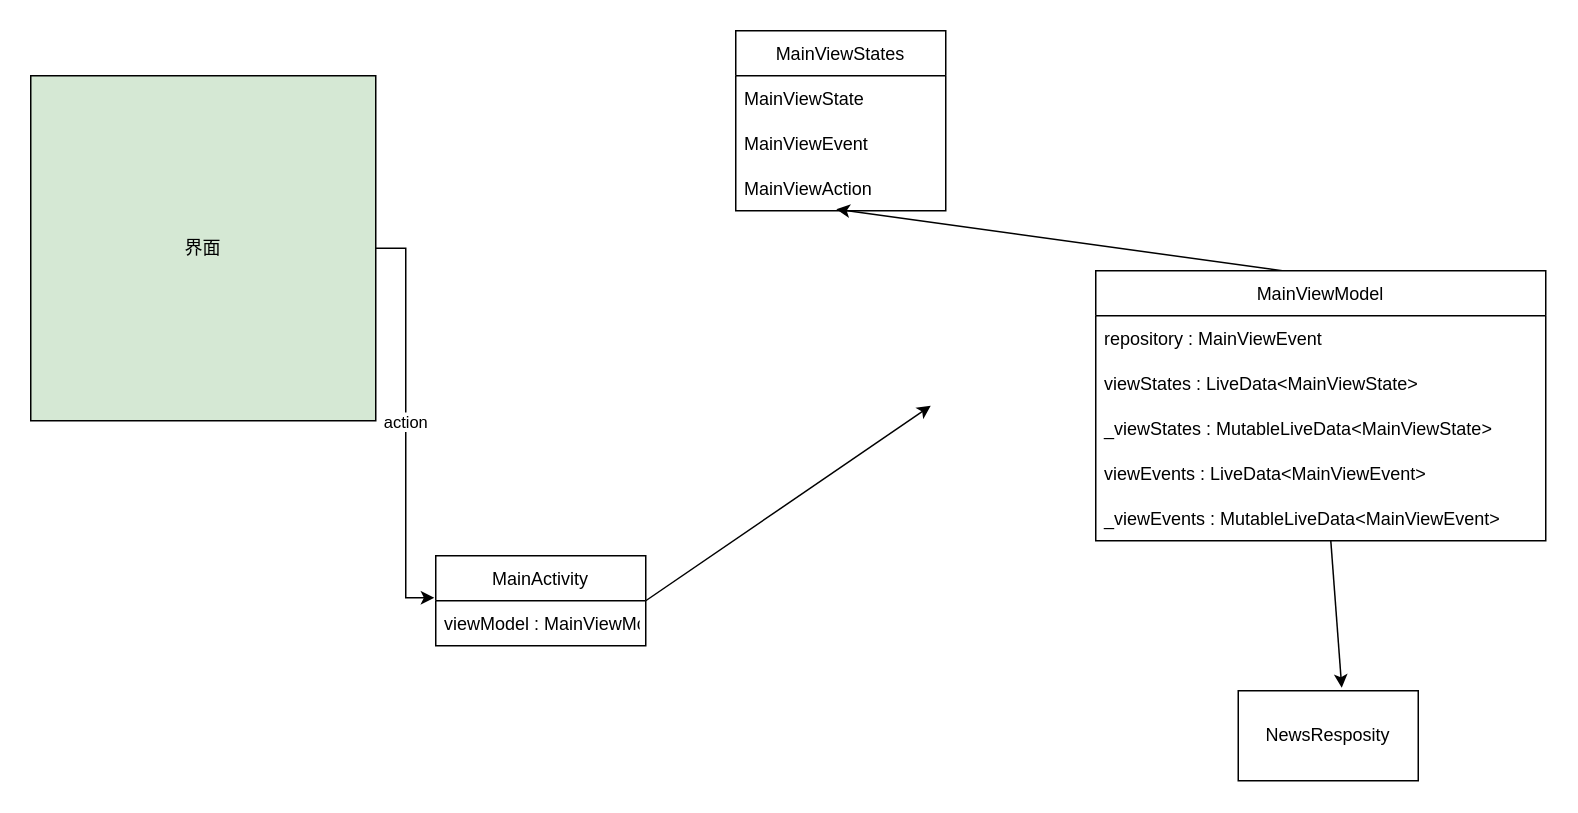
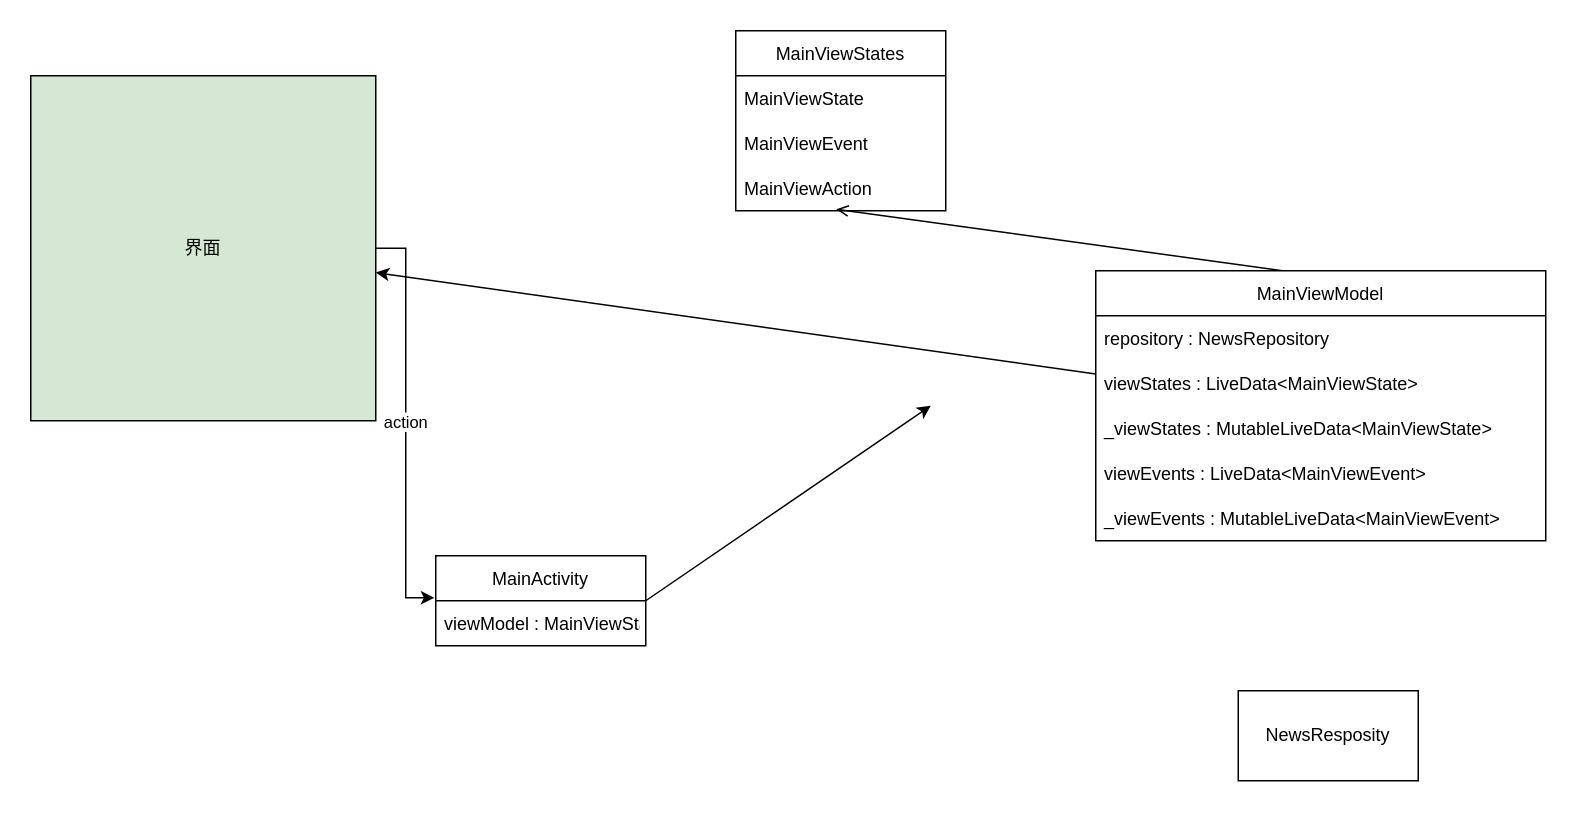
edge "MainViewModel" -> "MainViewAction": arrowhead classic -> open
node "repository : MainViewEvent": label "repository : MainViewEvent" -> "repository : NewsRepository"
edge "MainViewModel" -> "NewsResposity": now "MainViewModel" -> "界面"
node "viewModel : MainViewModel": label "viewModel : MainViewModel" -> "viewModel : MainViewState"
